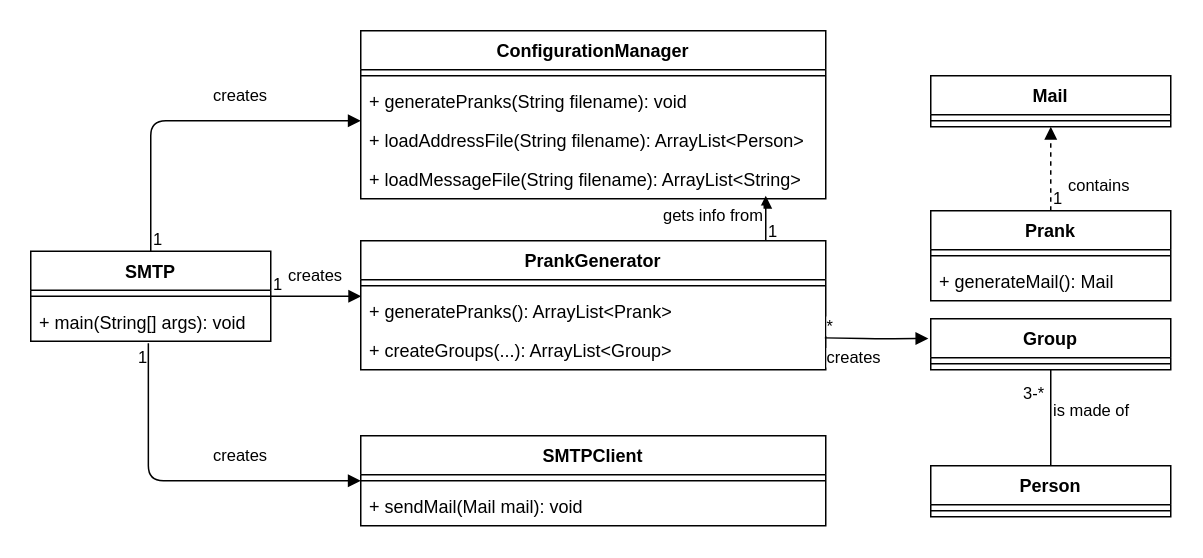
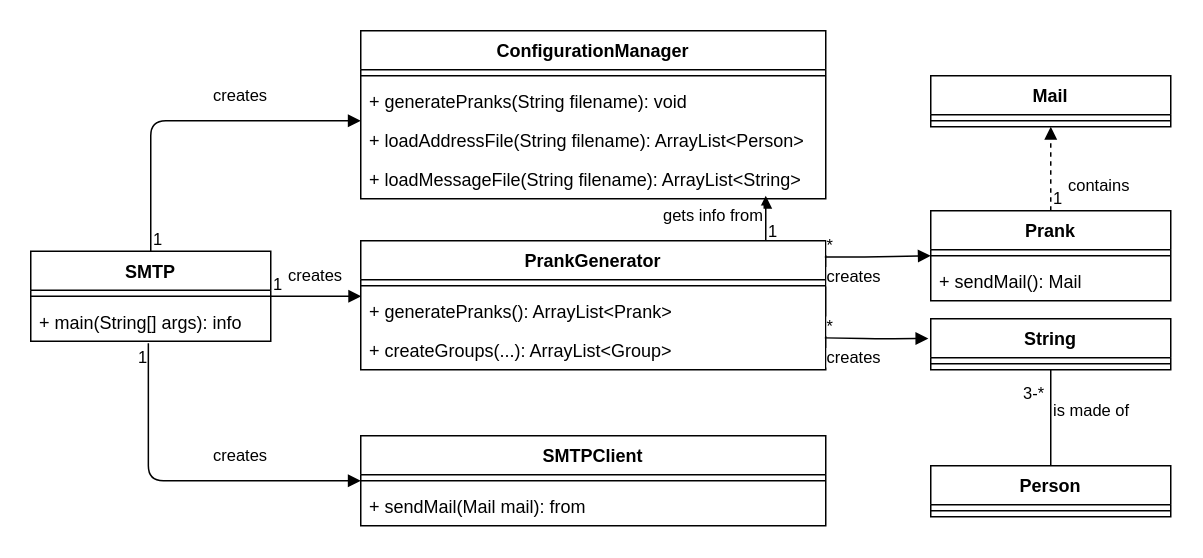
edge "PrankGenerator" -> "Prank": added, labels "*", "creates"
node "+ generateMail(): Mail": label "+ generateMail(): Mail" -> "+ sendMail(): Mail"
node "+ main(String[] args): void": label "+ main(String[] args): void" -> "+ main(String[] args): info"
node "Group": label "Group" -> "String"
node "+ sendMail(Mail mail): void": label "+ sendMail(Mail mail): void" -> "+ sendMail(Mail mail): from"
